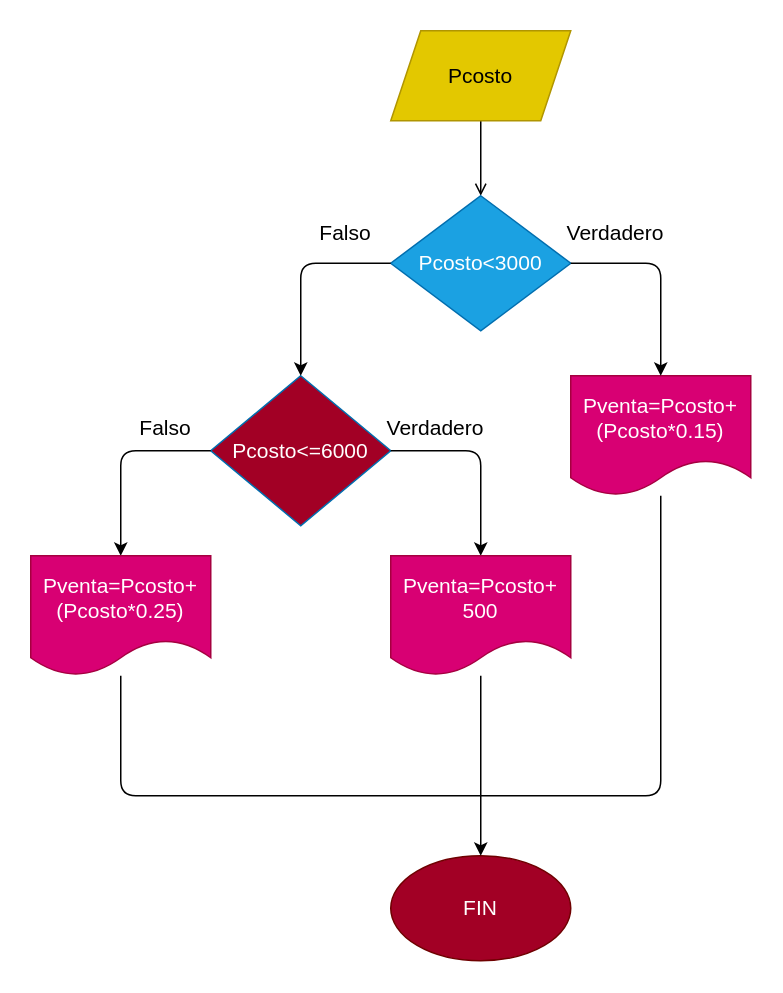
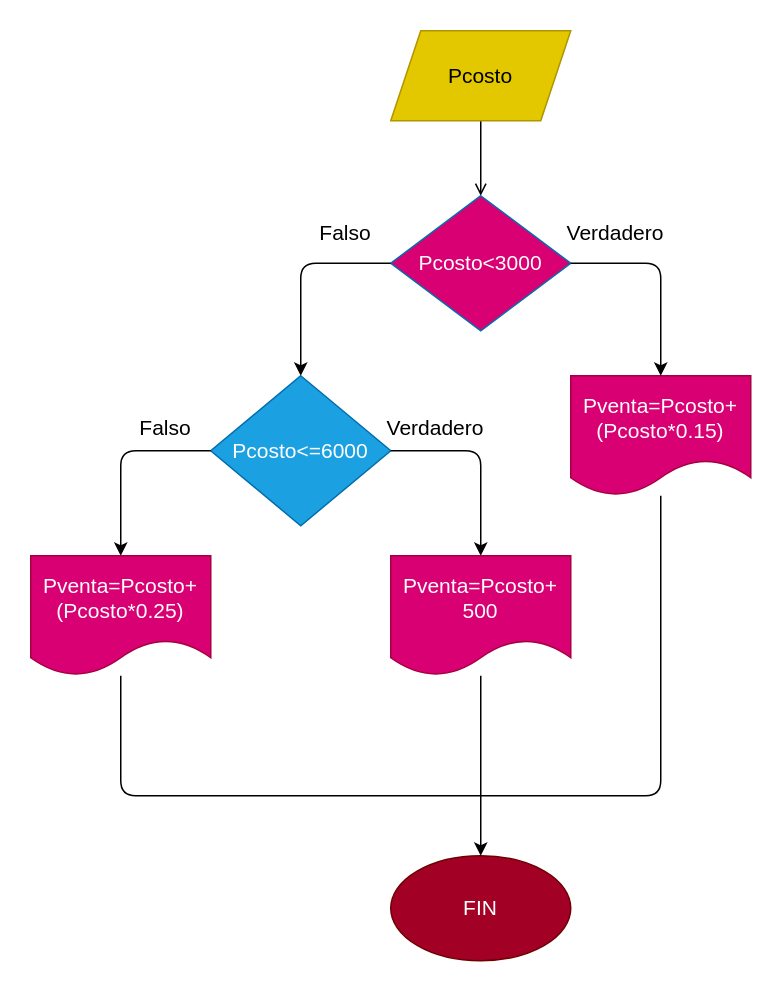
node "Pcosto<3000": fillcolor #1ba1e2 -> #d80073
node "Pcosto<=6000": fillcolor #a20025 -> #1ba1e2
